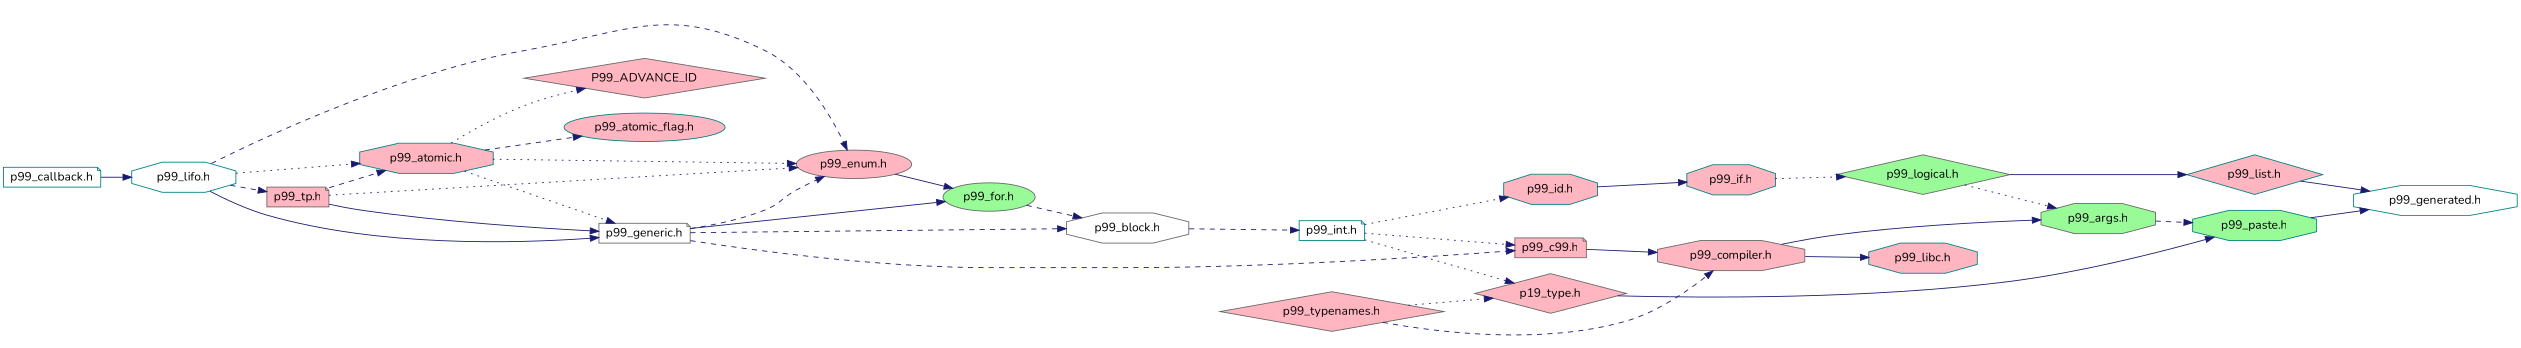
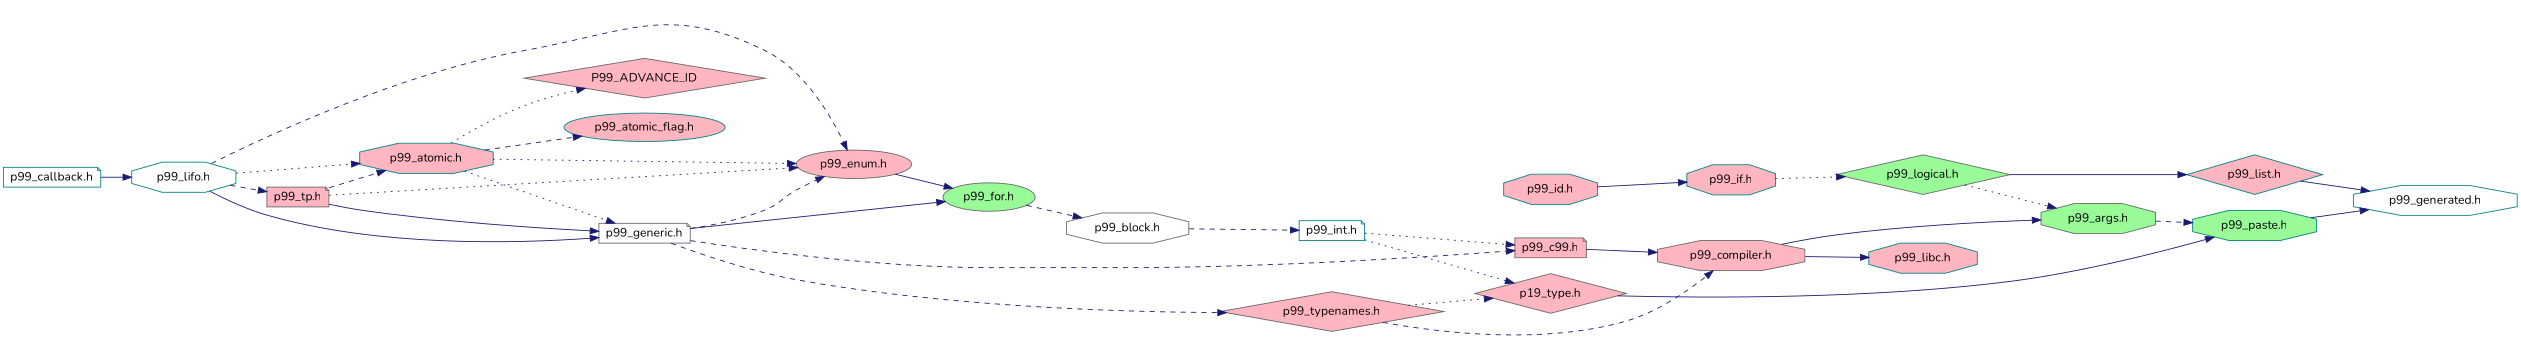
edge "p99_int.h" -> "p99_id.h": removed
edge "p99_generic.h" -> "p99_block.h": now "p99_generic.h" -> "p99_typenames.h"
